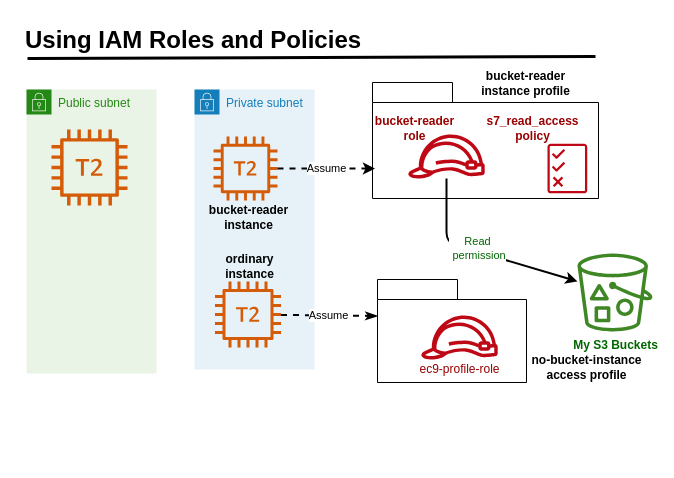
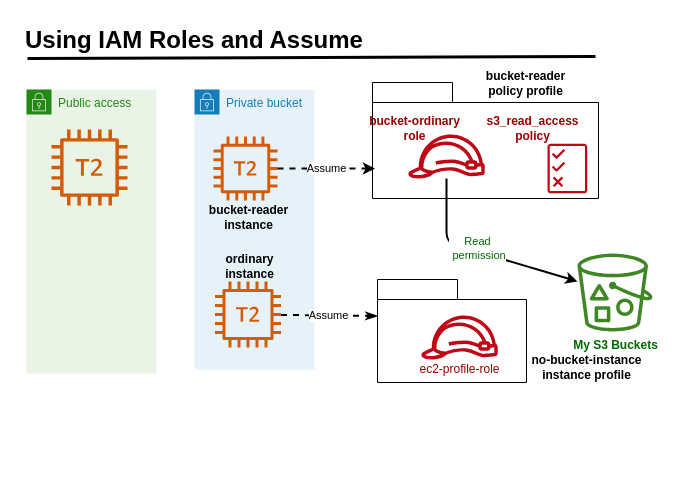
node "Using IAM Roles and Policies": label "Using IAM Roles and Policies" -> "Using IAM Roles and Assume"
node "bucket-reader instance profile": label "bucket-reader instance profile" -> "bucket-reader policy profile"
node "Public subnet": label "Public subnet" -> "Public access"
node "Private subnet": label "Private subnet" -> "Private bucket"
node "bucket-reader role": label "bucket-reader role" -> "bucket-ordinary role"
node "s7_read_access policy": label "s7_read_access policy" -> "s3_read_access policy"
node "no-bucket-instance access profile": label "no-bucket-instance access profile" -> "no-bucket-instance instance profile"
node "ec9-profile-role": label "ec9-profile-role" -> "ec2-profile-role"
